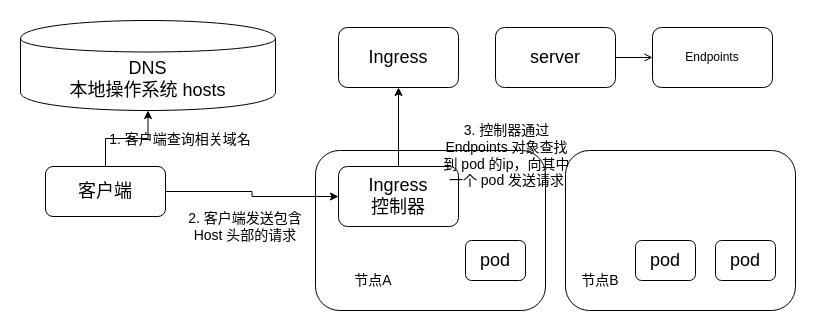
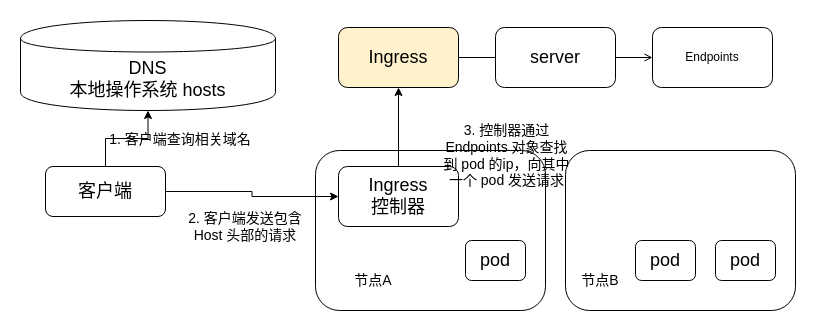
node "Ingress": fillcolor #ffffff -> #fff2cc
edge "Ingress" -- "server": added
